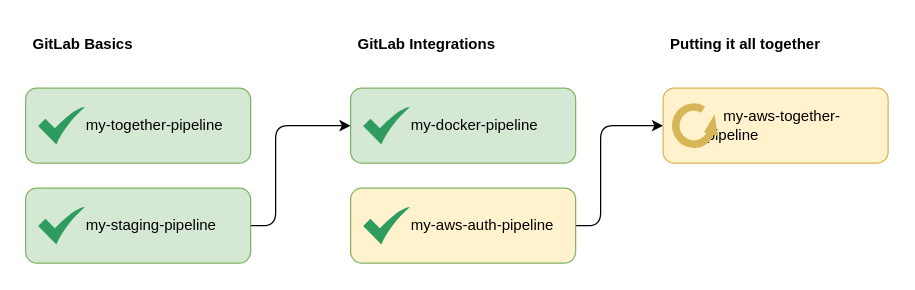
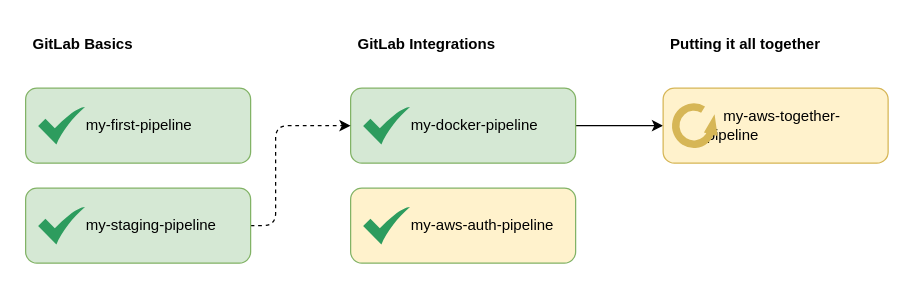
node "my-together-pipeline": label "my-together-pipeline" -> "my-first-pipeline"
edge "my-docker-pipeline" -> "my-aws-together- pipeline": added
edge "my-staging-pipeline" -> "my-docker-pipeline": style solid -> dashed
edge "my-aws-auth-pipeline" -> "my-aws-together- pipeline": removed
